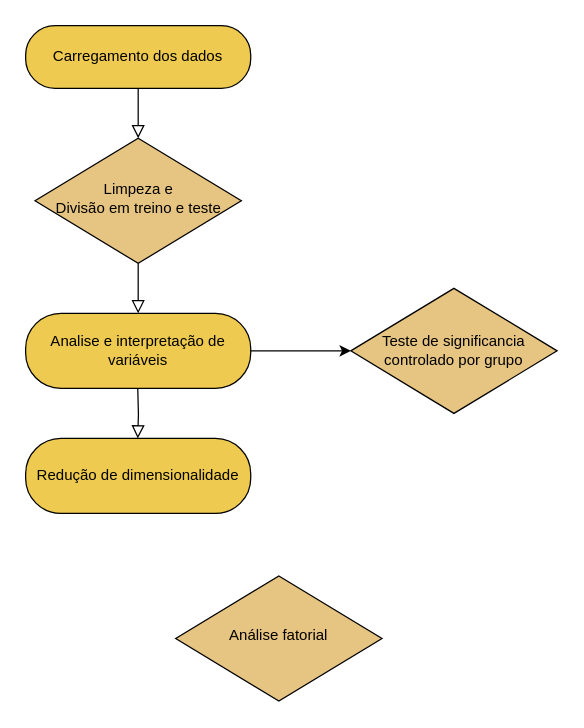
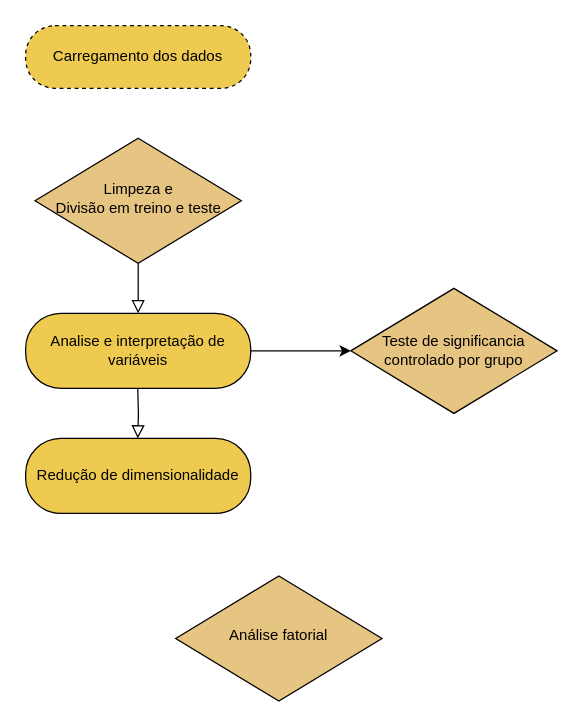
node "Carregamento dos dados": style solid -> dashed
edge "Carregamento dos dados" -> "Limpeza e Divisão em treino e teste": removed
